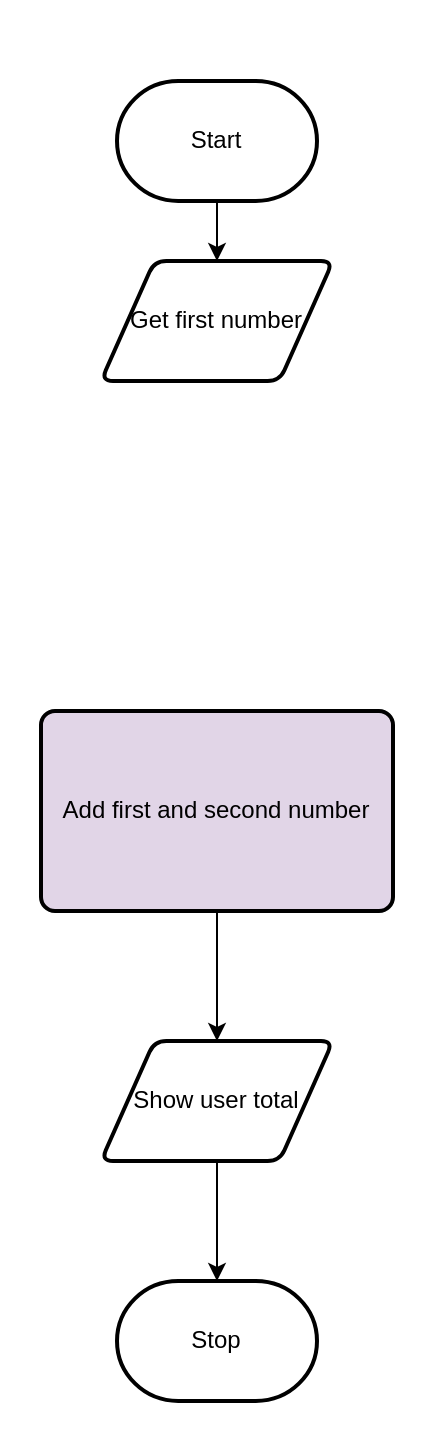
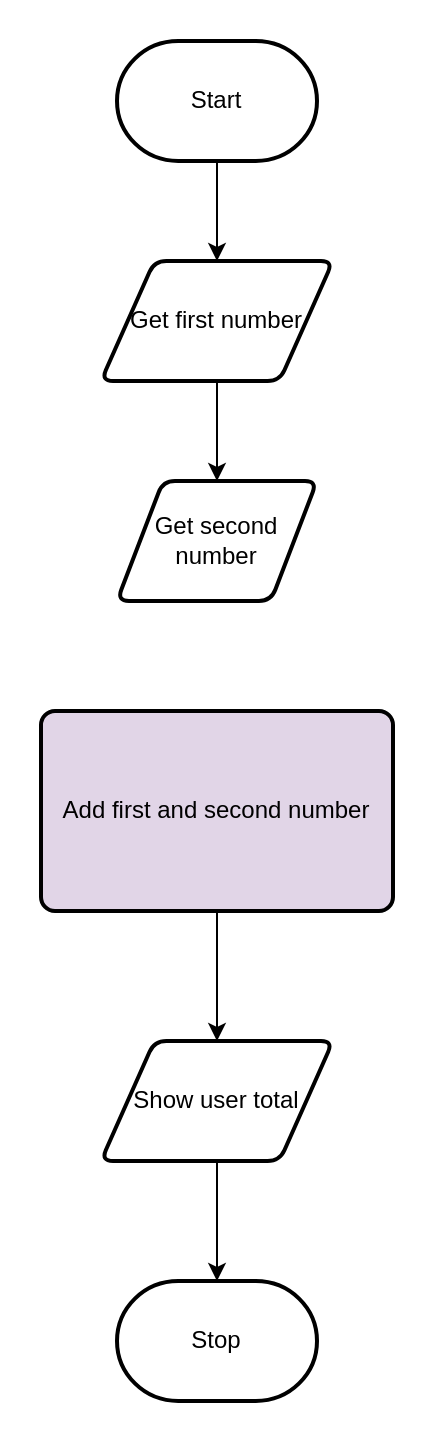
node "Start": moved (217, 141) -> (217, 101)
edge "Get first number" -> "Get second number": added
node "Get second number": added
